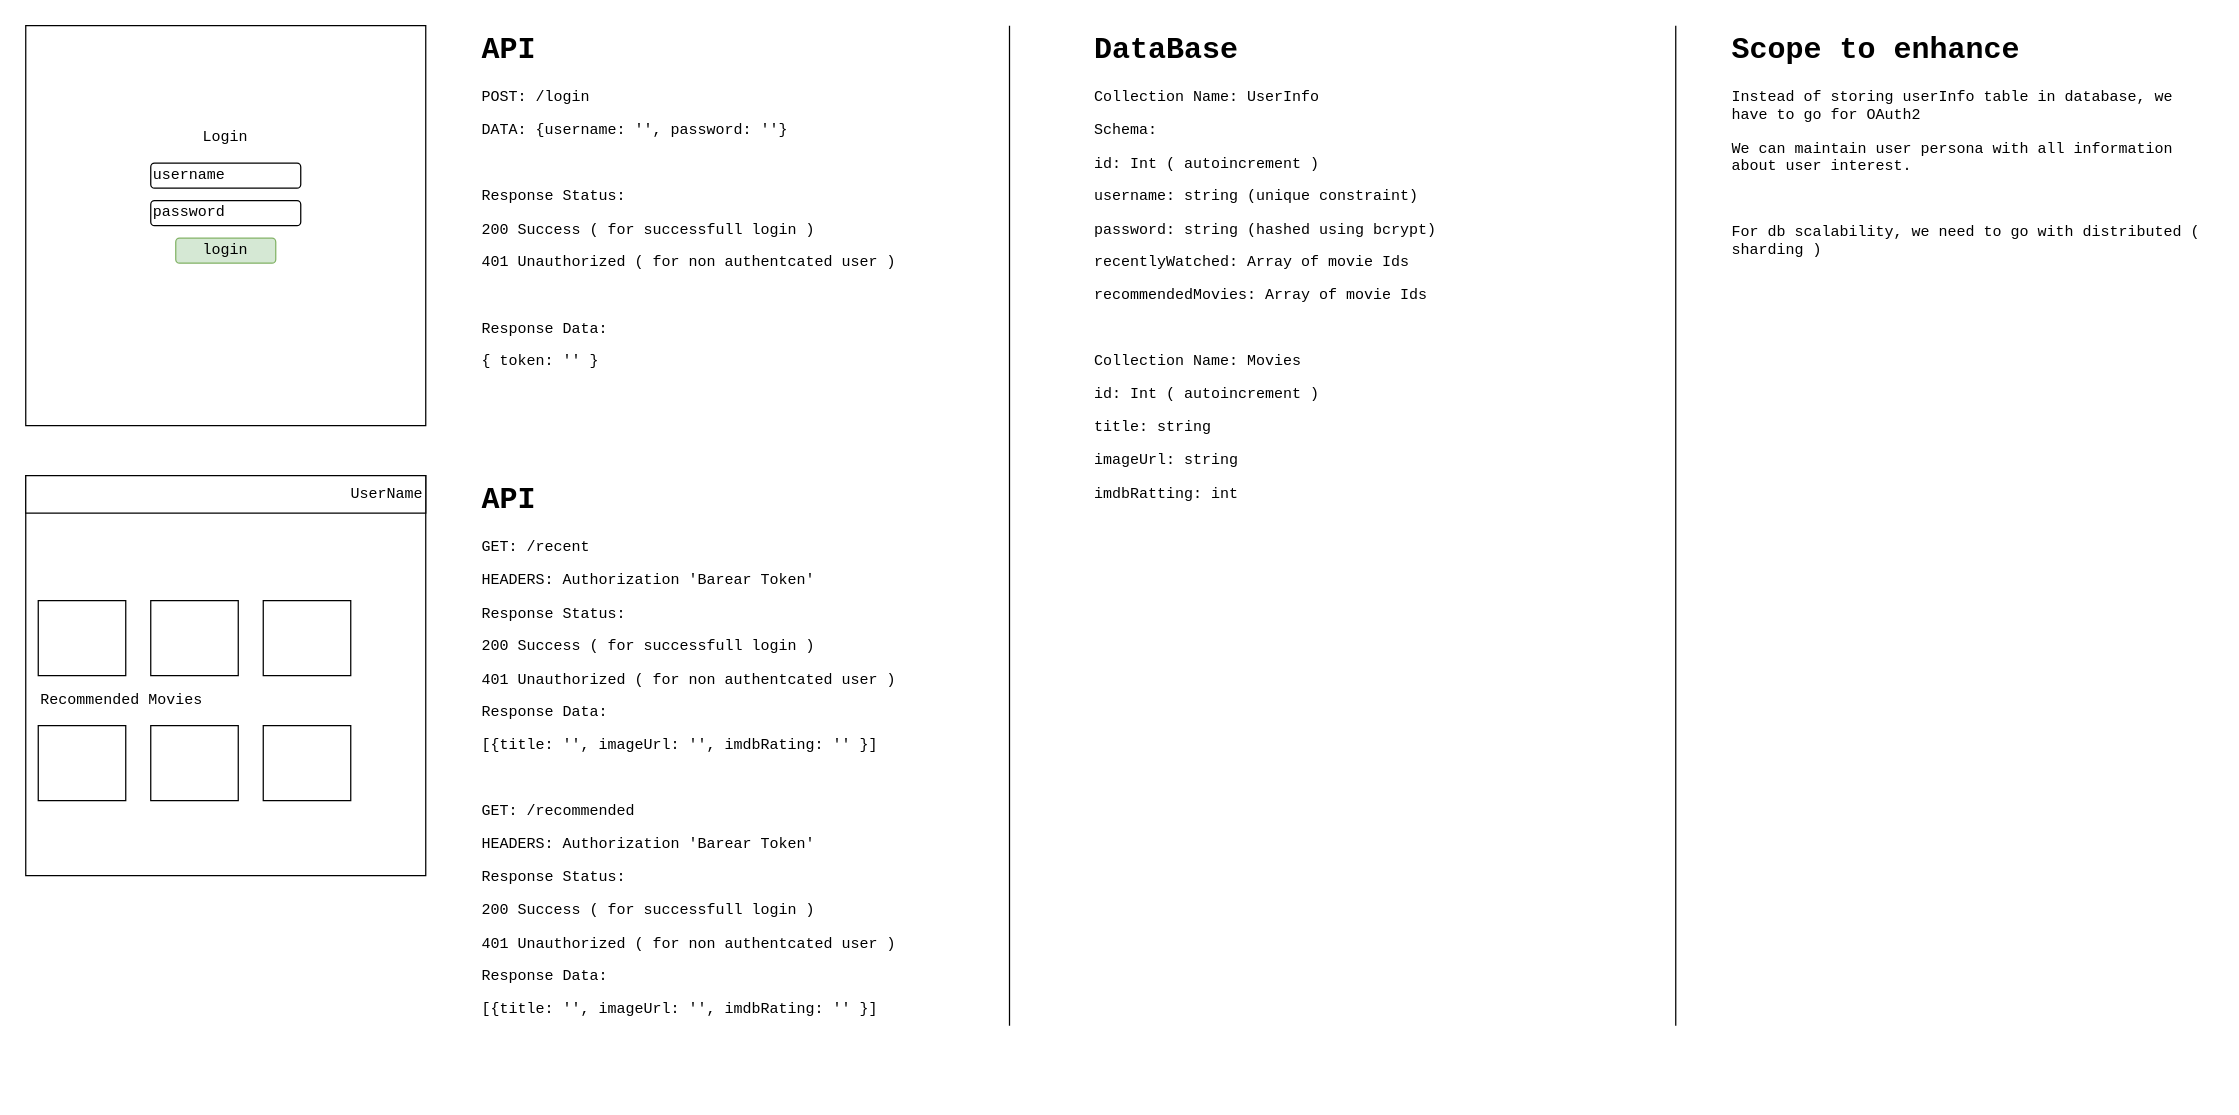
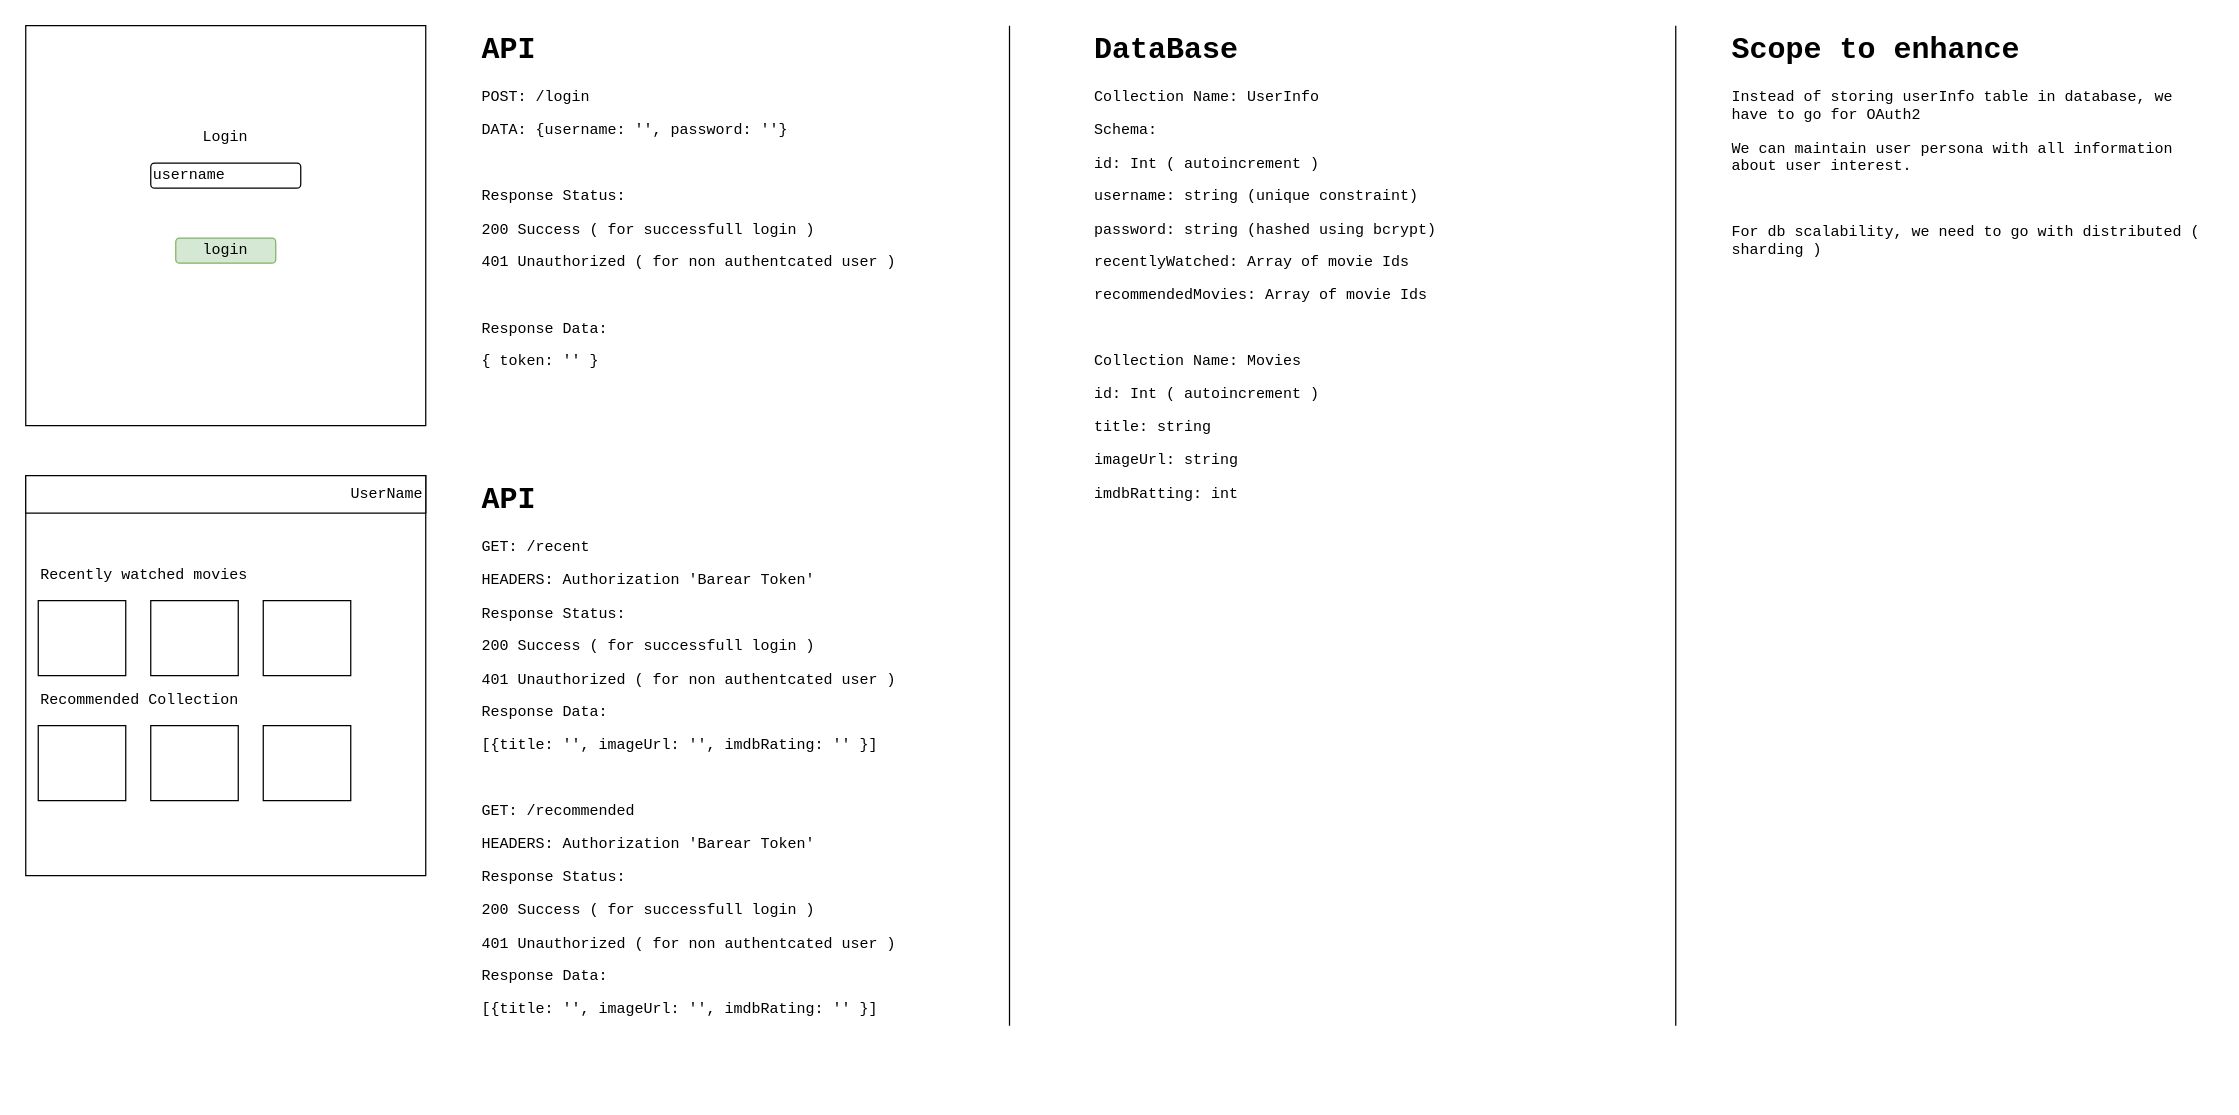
node "password": removed
node "Recently watched movies": added
node "Recommended Movies": label "Recommended Movies" -> "Recommended Collection"
